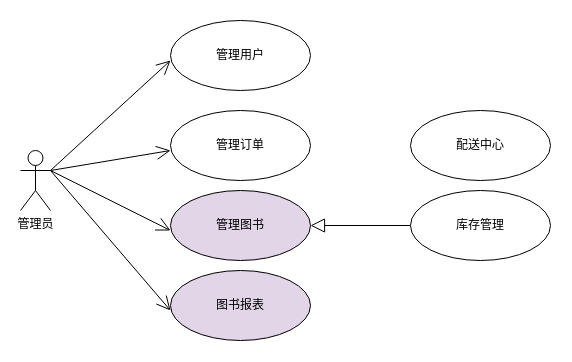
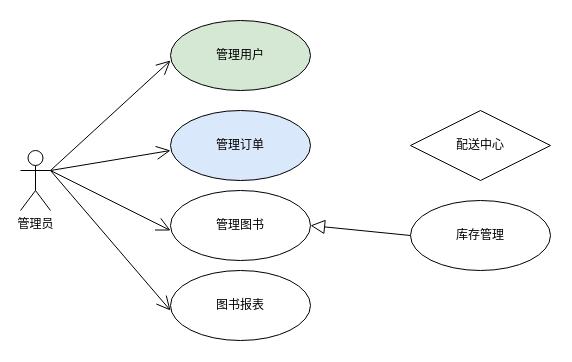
node "管理用户": fillcolor #ffffff -> #d5e8d4
node "管理订单": fillcolor #ffffff -> #dae8fc
node "配送中心": shape ellipse -> diamond
node "管理图书": fillcolor #e1d5e7 -> #ffffff
node "库存管理": moved (481, 226) -> (481, 236)
node "图书报表": fillcolor #e1d5e7 -> #ffffff
